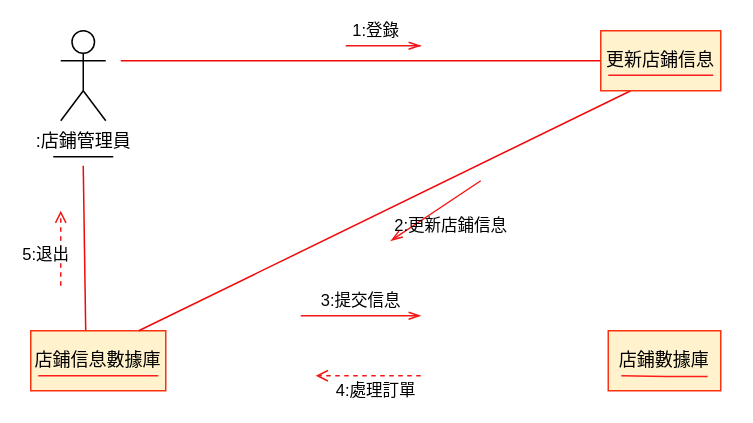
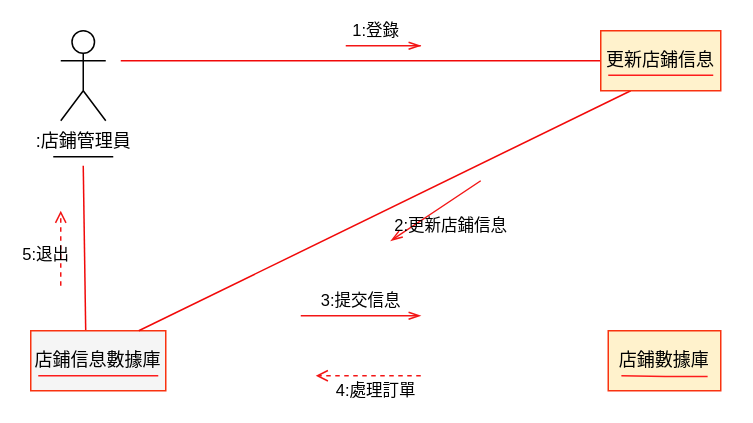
node "店鋪信息數據庫": fillcolor #fff2cc -> #f5f5f5
